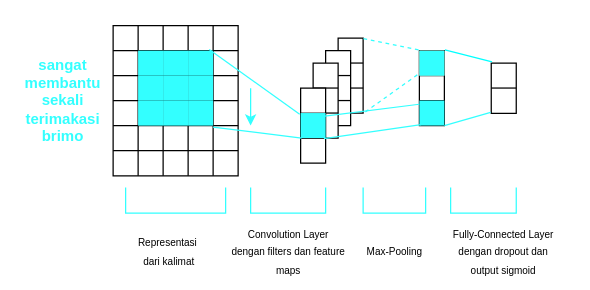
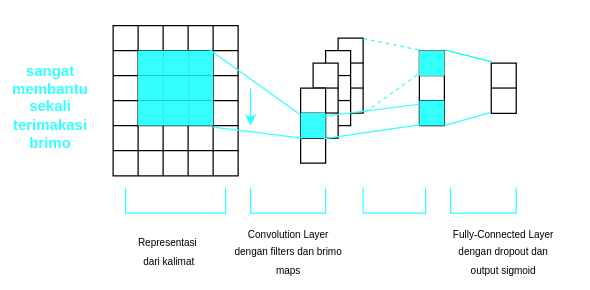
node "sangat membantu sekali terimakasi brimo": moved (63, 101) -> (51, 107)
node "Convolution Layer dengan filters dan feature maps": label "Convolution Layer dengan filters dan feature maps" -> "Convolution Layer dengan filters dan brimo maps"
node "Max-Pooling": removed
